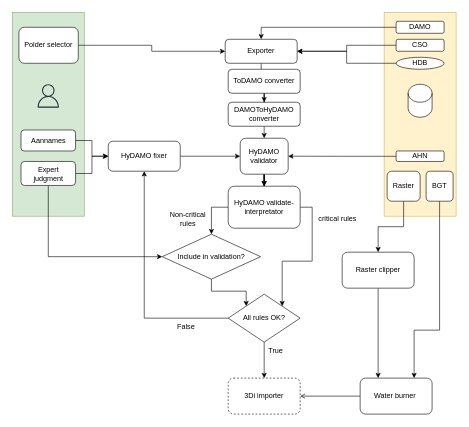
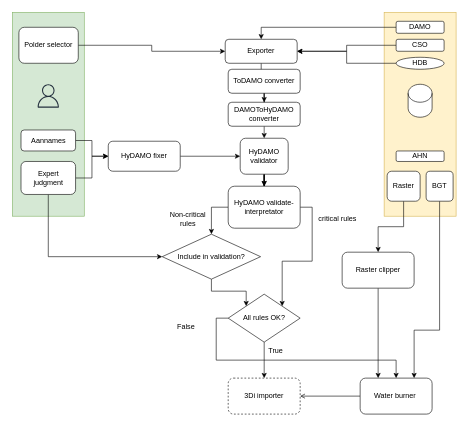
edge "AHN" -> "HyDAMO validator": removed
node "Expert judgment": size 55x24 -> 55x33
edge "All rules OK?" -> "HyDAMO fixer": now "All rules OK?" -> "Water burner"
